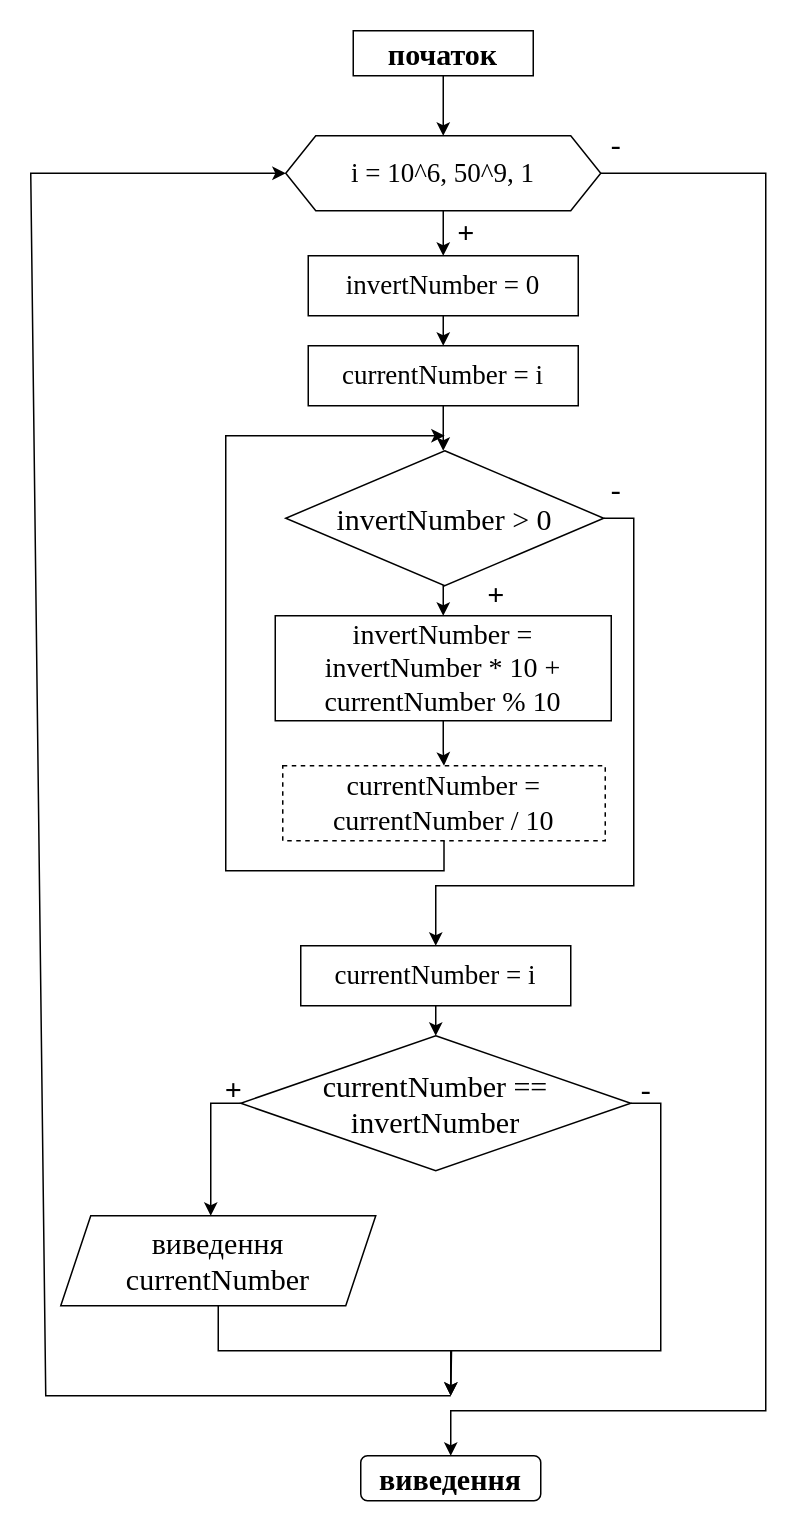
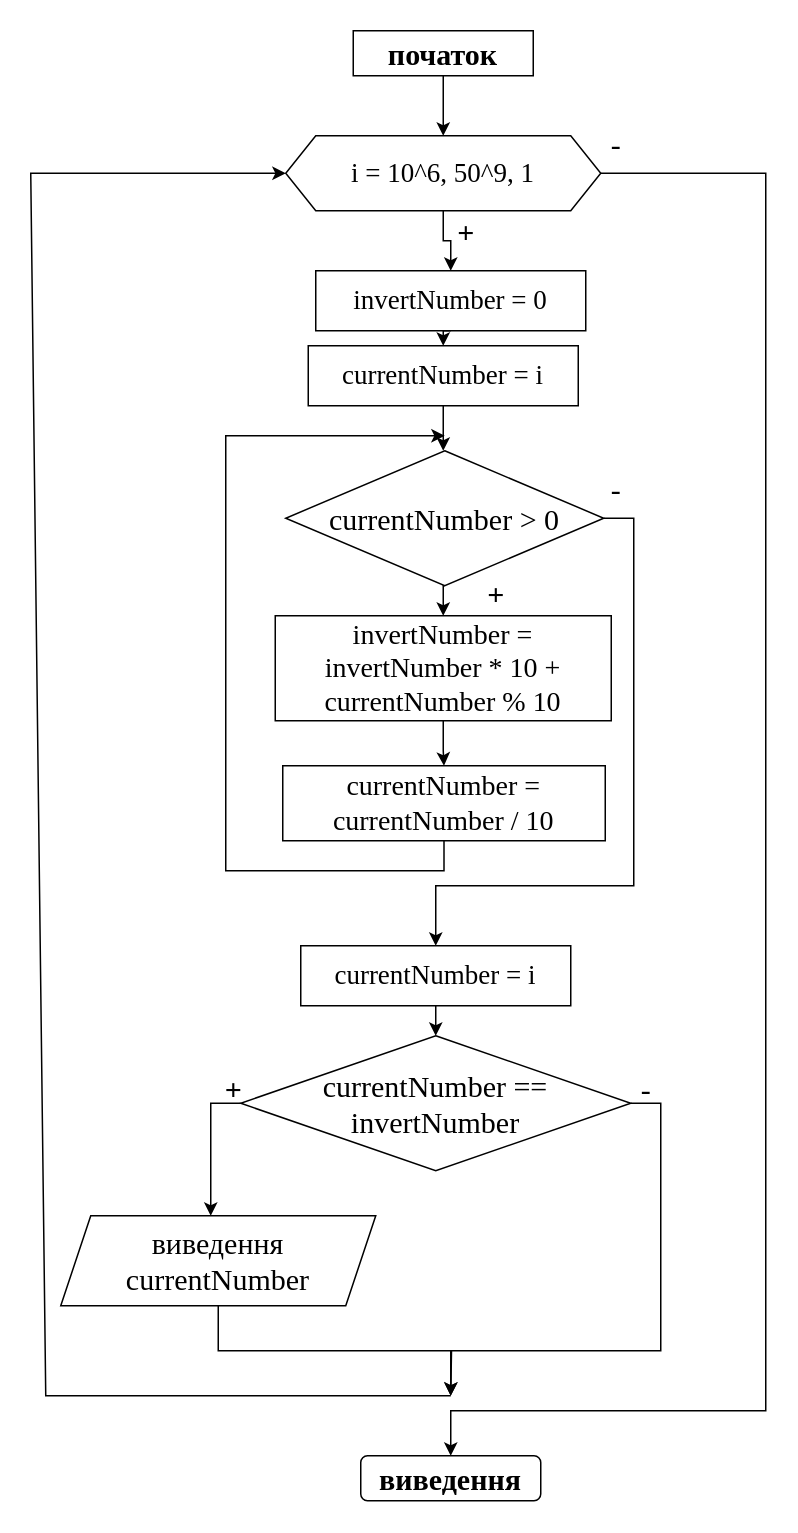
node "invertNumber = 0": moved (443, 286) -> (451, 301)
node "invertNumber > 0": label "invertNumber > 0" -> "currentNumber > 0"
node "currentNumber = currentNumber / 10": style dashed -> solid
